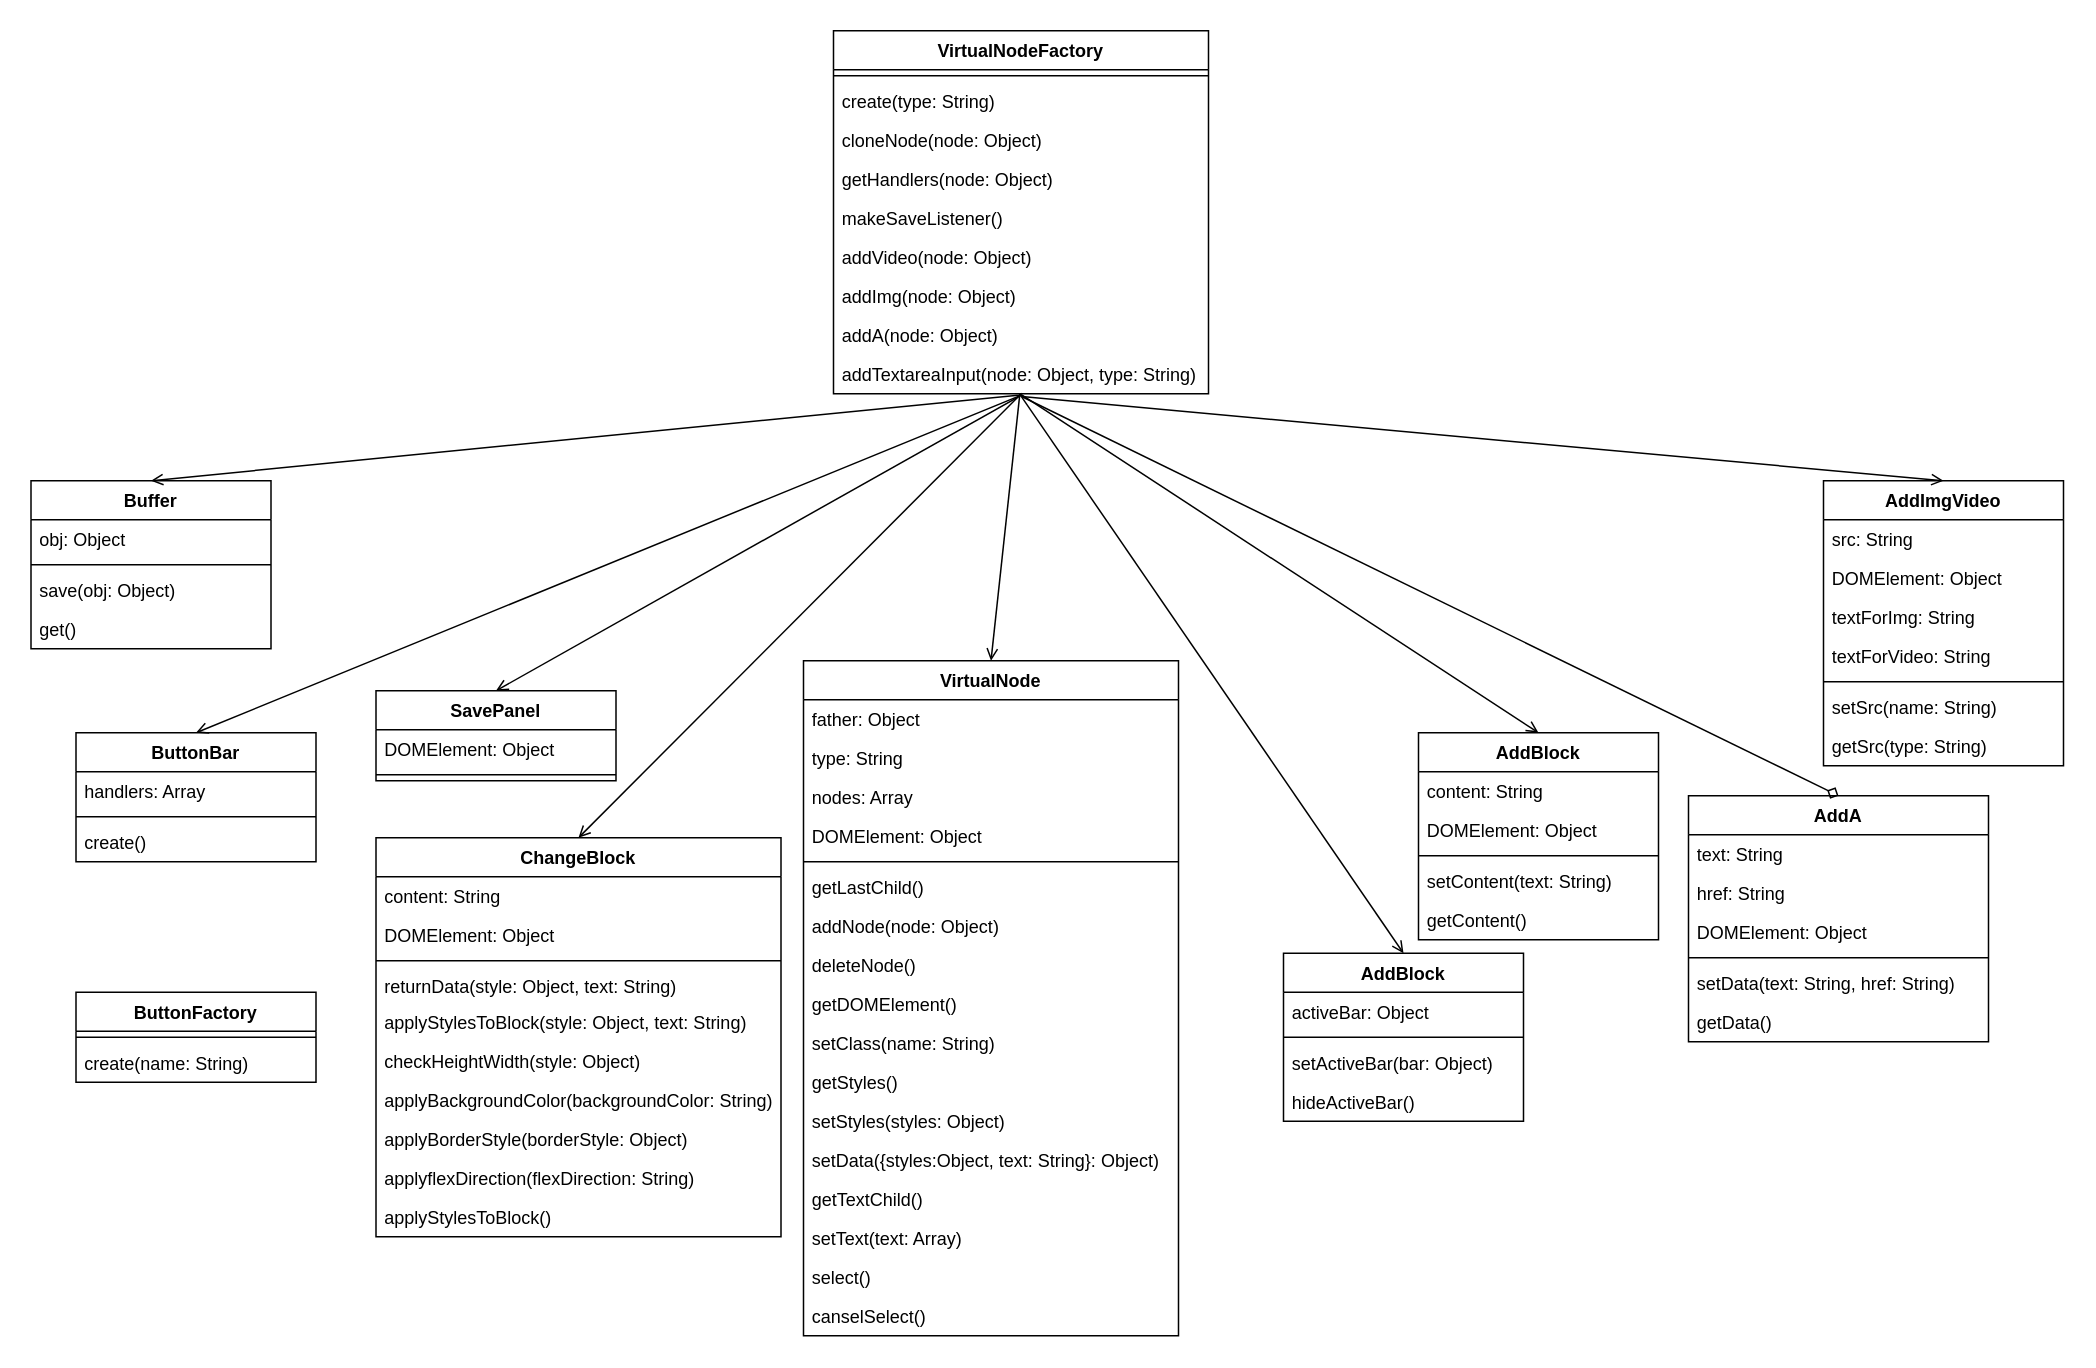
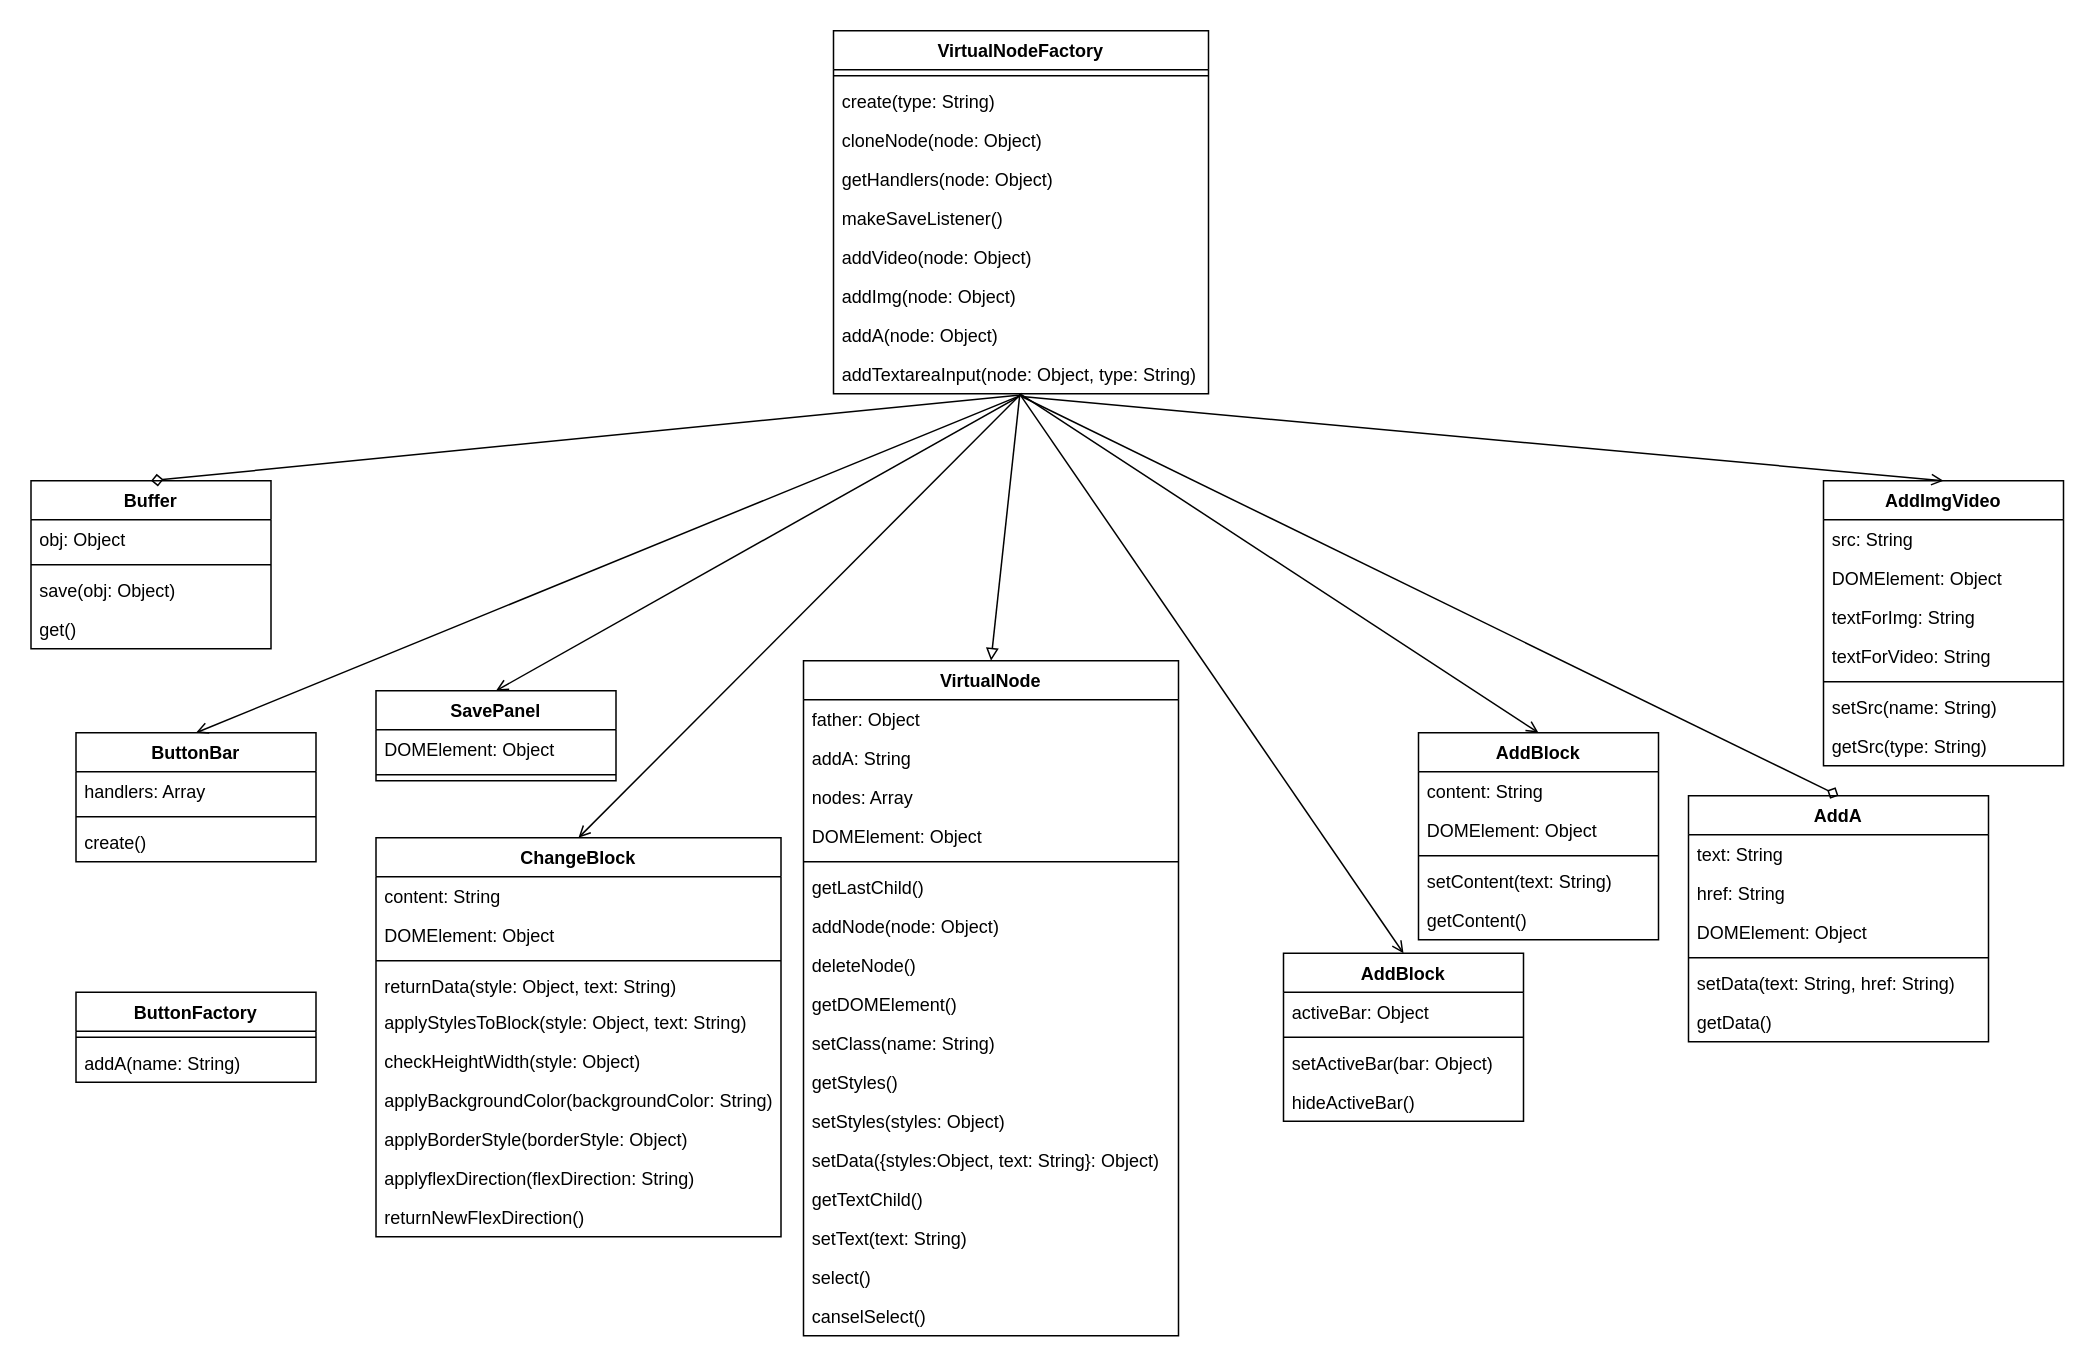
edge "addTextareaInput(node: Object, type: String)" -> "Buffer": arrowhead open -> diamond
edge "addTextareaInput(node: Object, type: String)" -> "VirtualNode": arrowhead open -> block
node "type: String": label "type: String" -> "addA: String"
node "create(name: String)": label "create(name: String)" -> "addA(name: String)"
node "applyStylesToBlock()": label "applyStylesToBlock()" -> "returnNewFlexDirection()"
node "setText(text: Array)": label "setText(text: Array)" -> "setText(text: String)"
